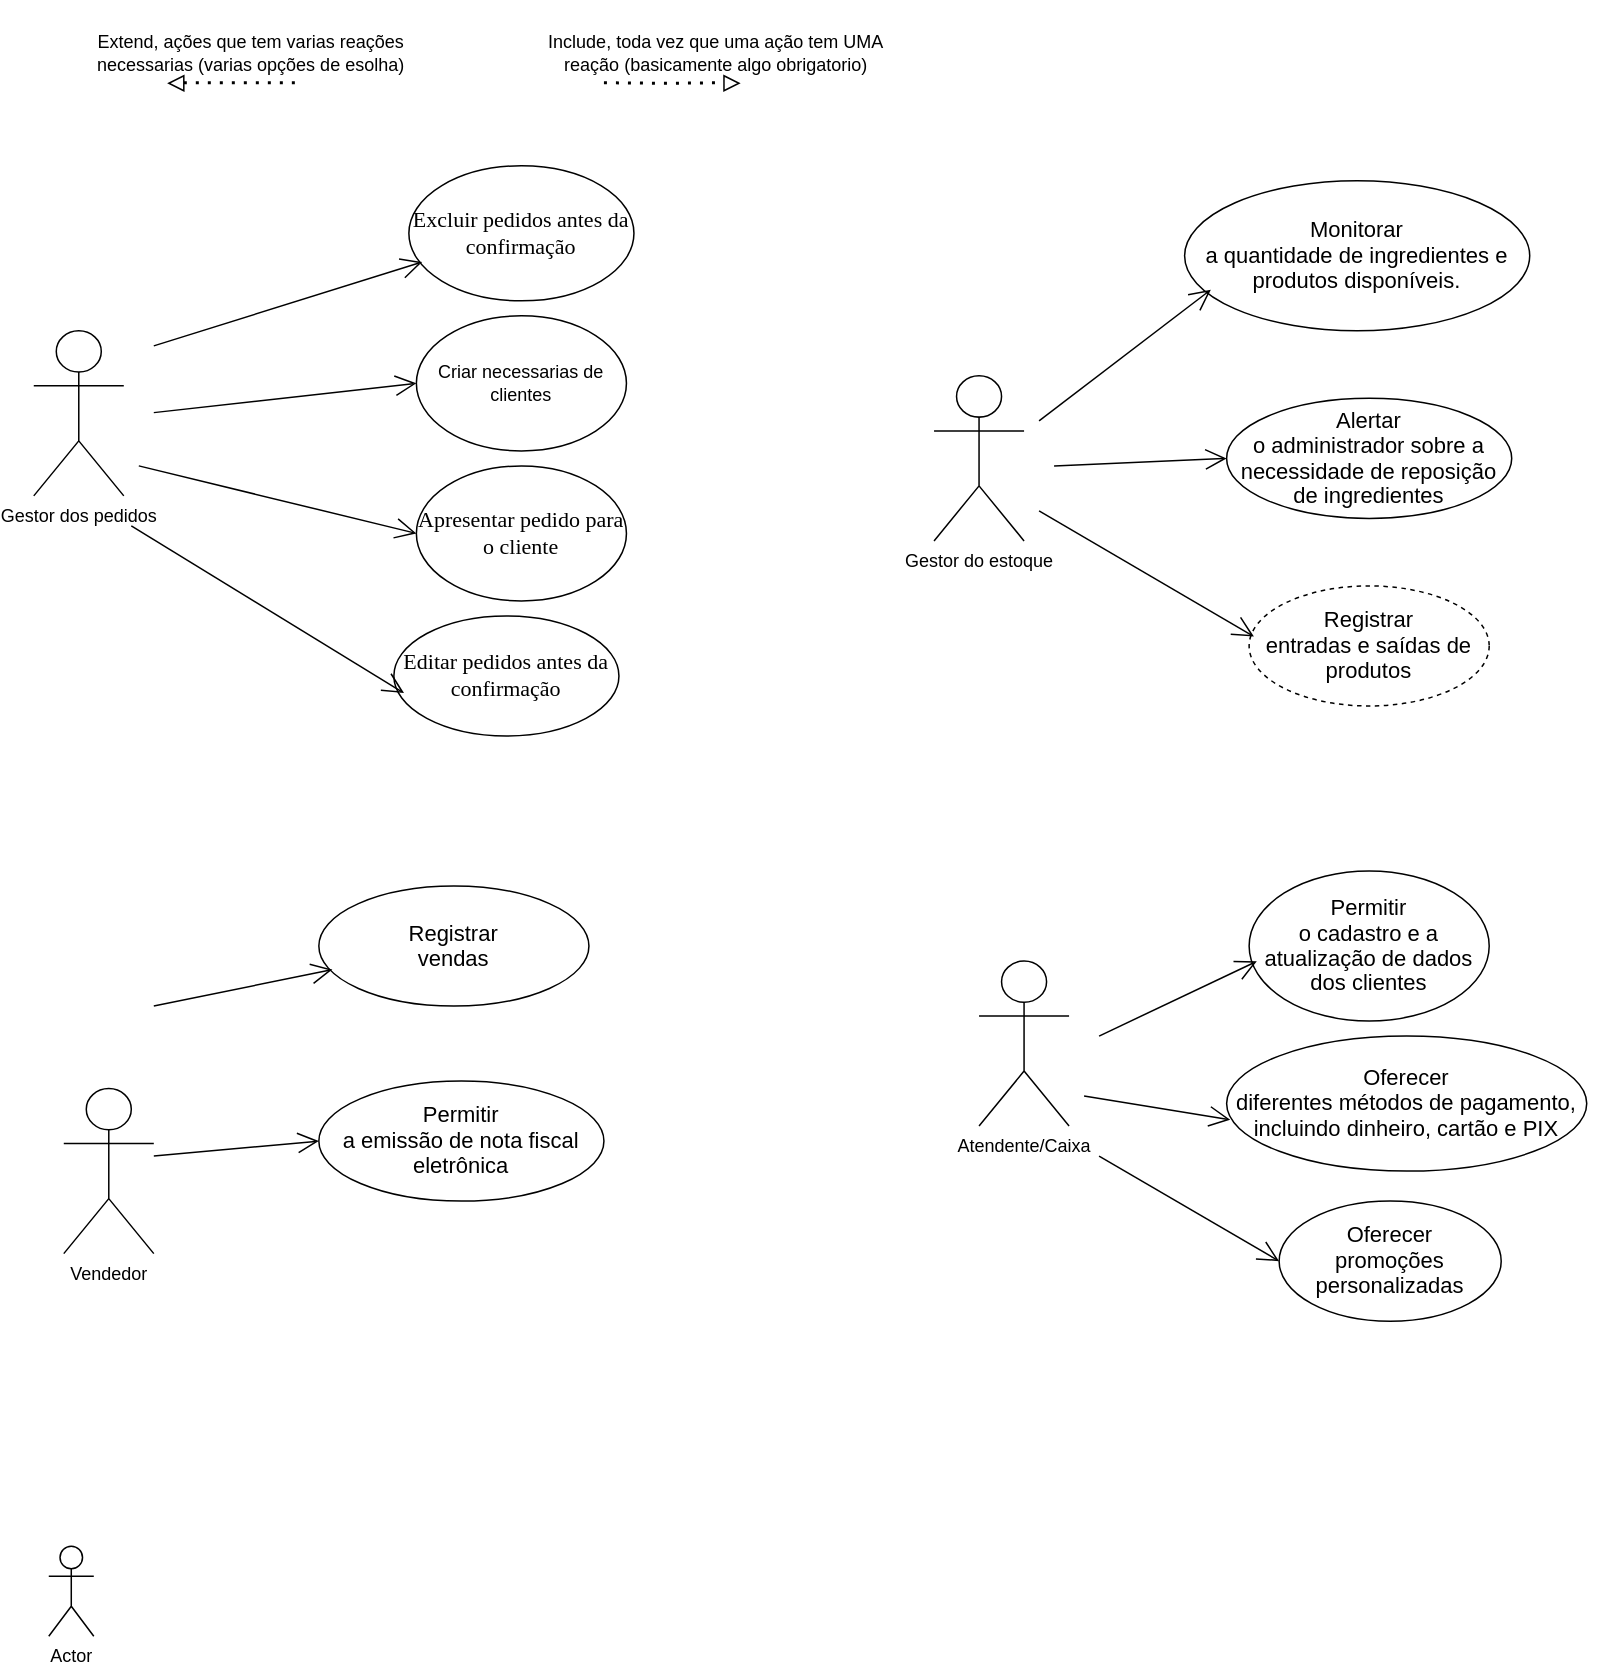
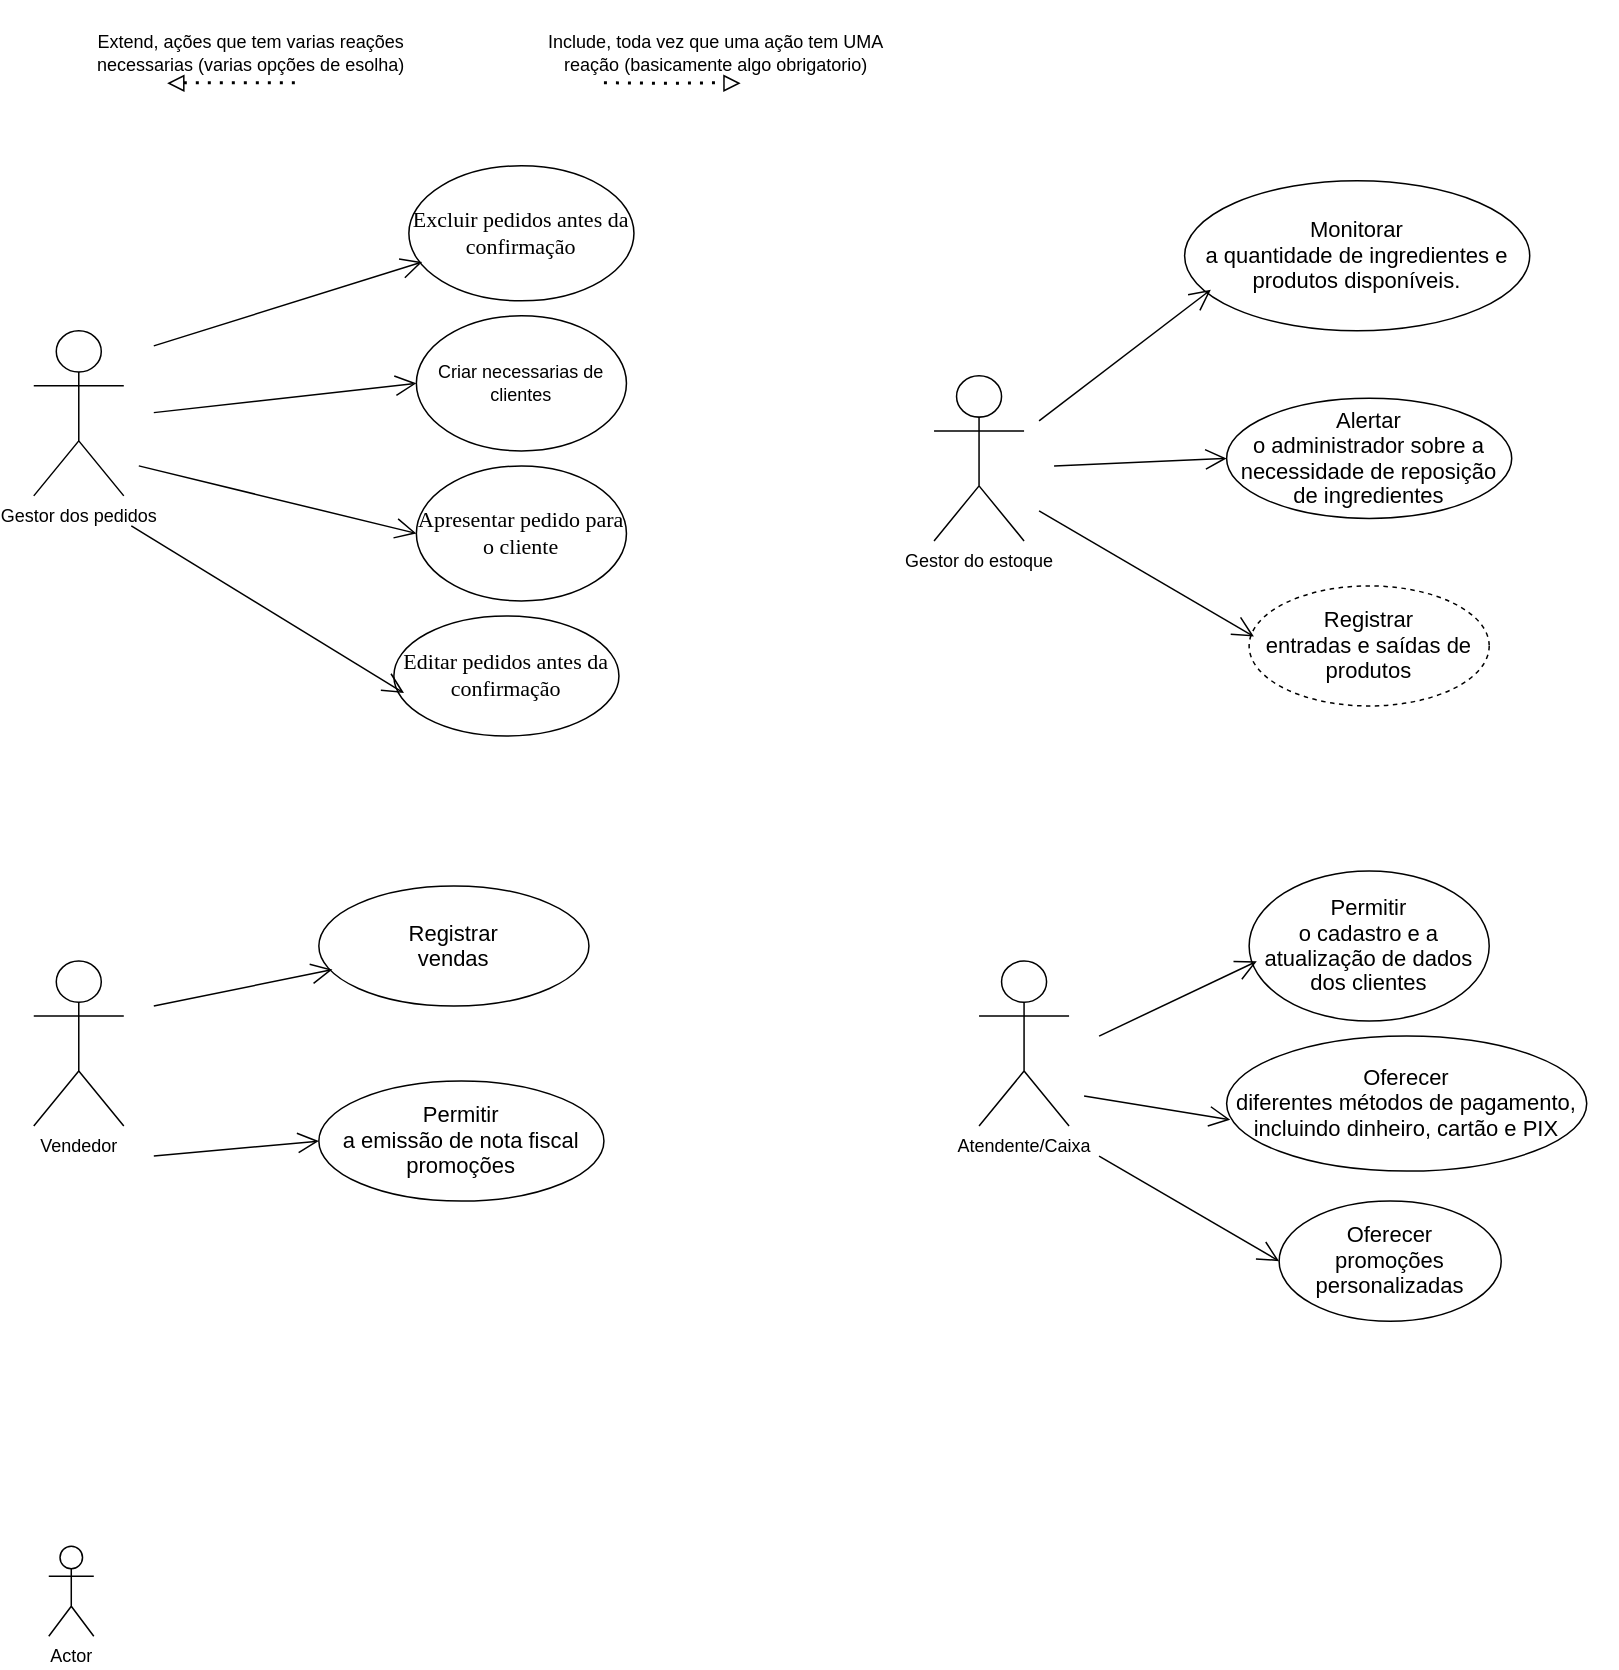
node "Permitir a emissão de nota fiscal eletrônica": label "Permitir a emissão de nota fiscal eletrônica" -> "Permitir a emissão de nota fiscal promoções"
node "Vendedor": moved (109, 1171) -> (79, 1043)
